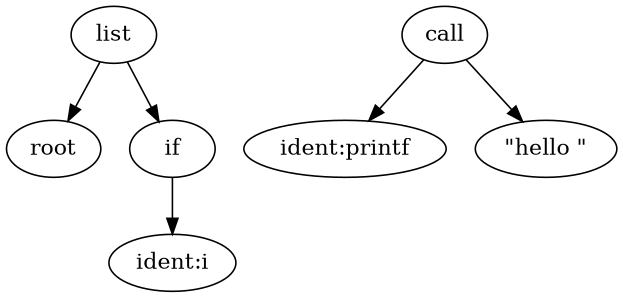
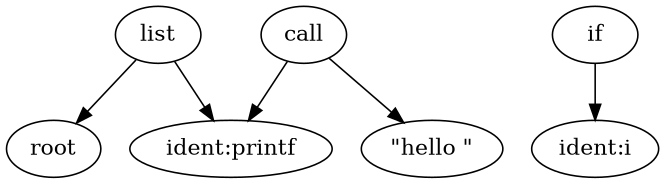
edge "list" -> "if": now "list" -> "ident:printf"
